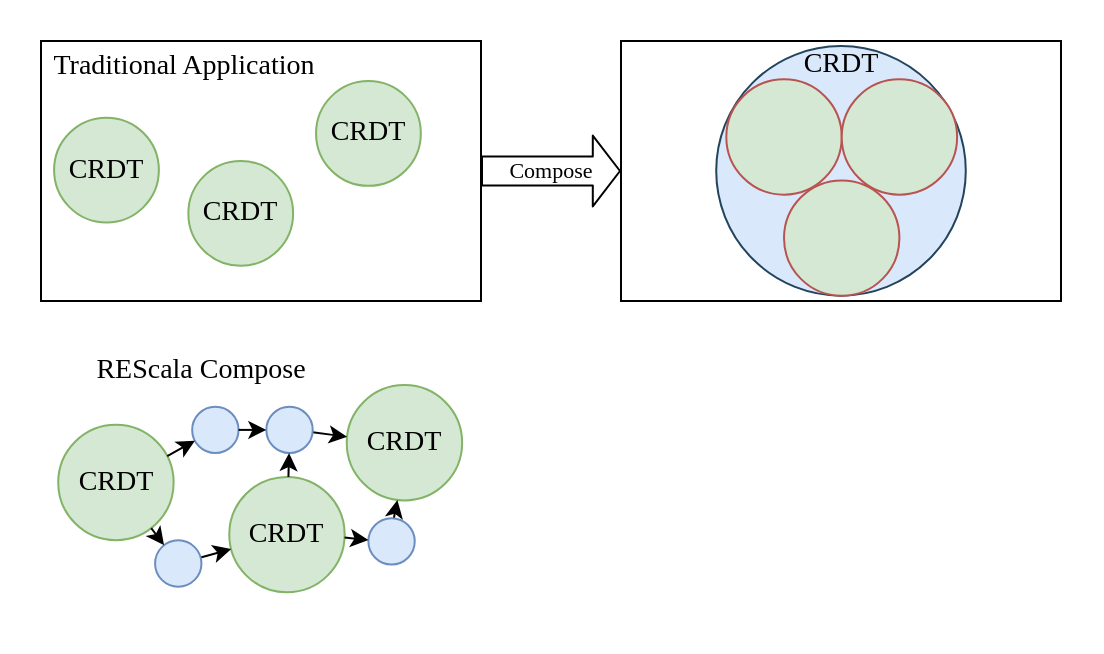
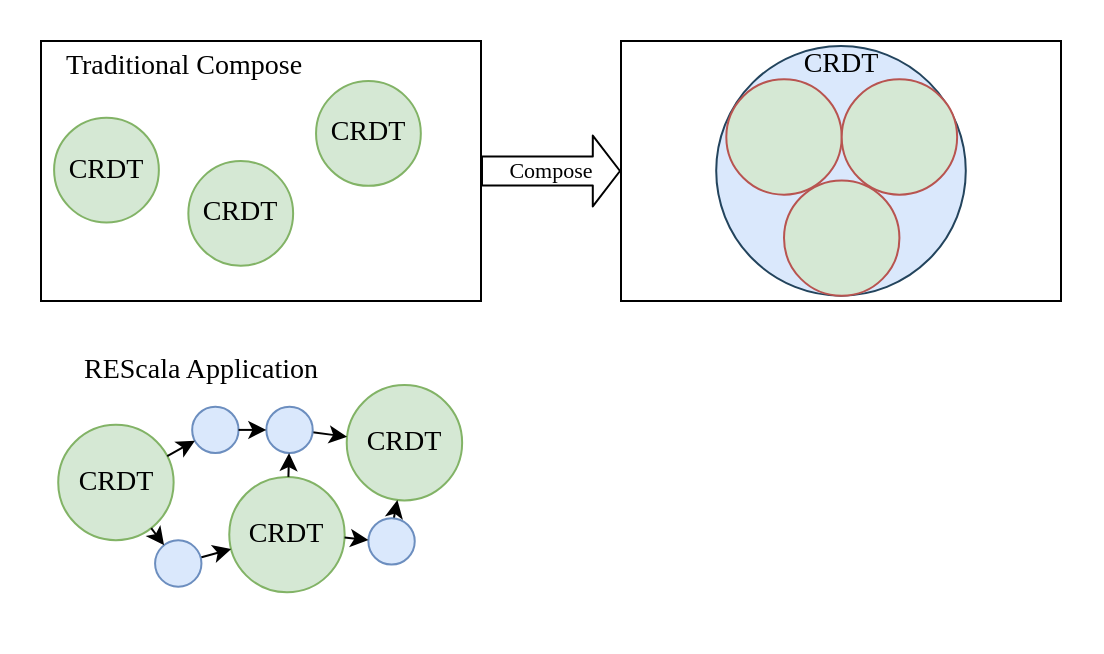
node "Traditional Application": label "Traditional Application" -> "Traditional Compose"
node "REScala Compose": label "REScala Compose" -> "REScala Application"
